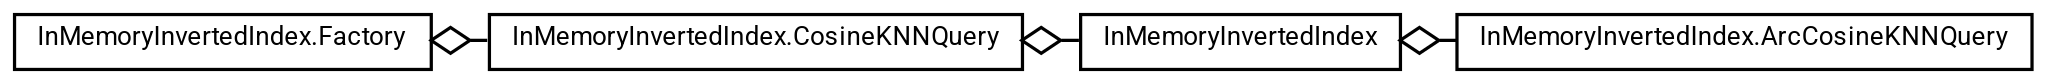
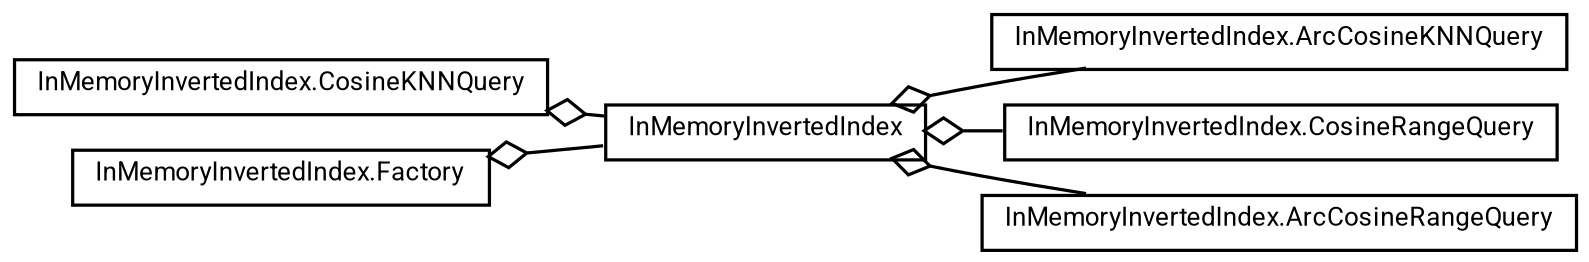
edge "InMemoryInvertedIndex.CosineKNNQuery" -> "InMemoryInvertedIndex.Factory": now "InMemoryInvertedIndex" -> "InMemoryInvertedIndex.Factory"
node "InMemoryInvertedIndex.CosineRangeQuery": added
node "InMemoryInvertedIndex.ArcCosineRangeQuery": added
